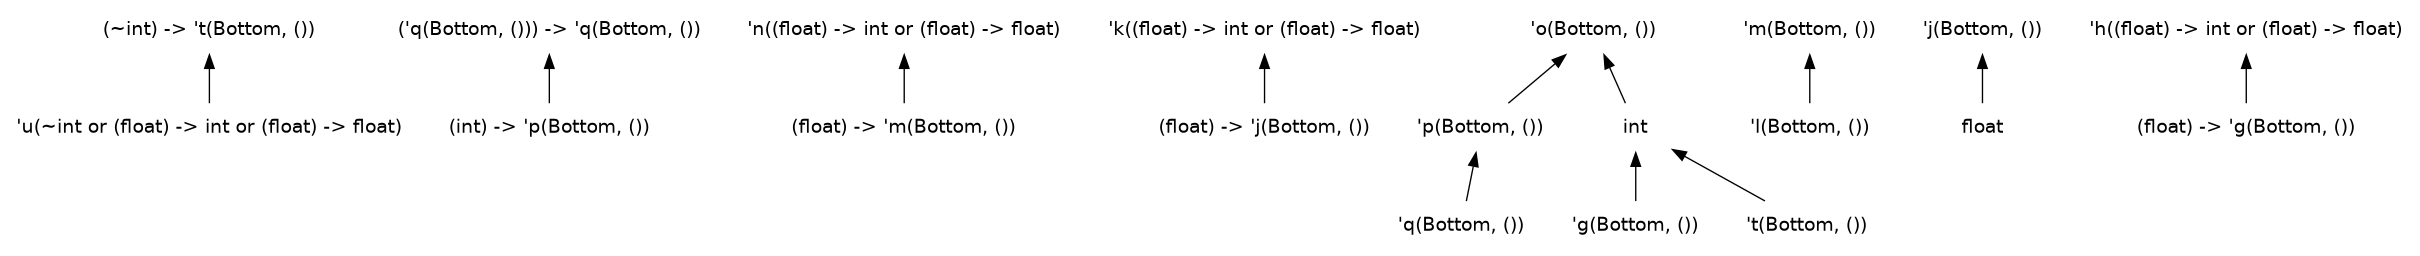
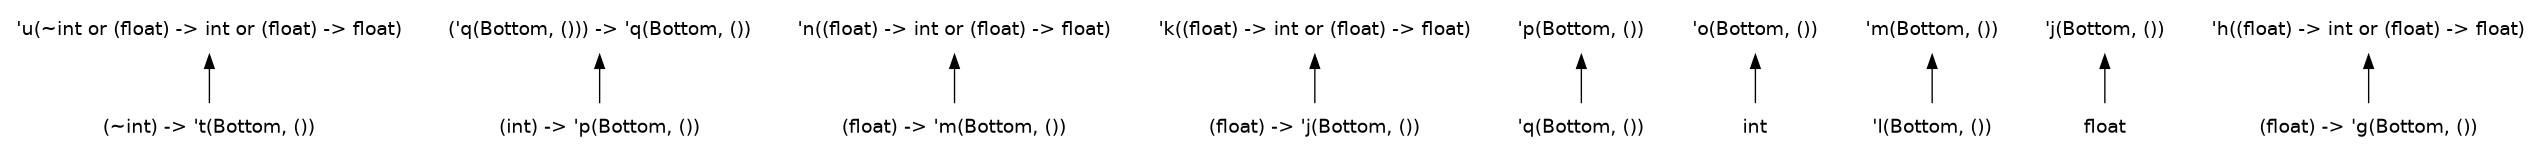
edge "'p(Bottom, ())" -> "'o(Bottom, ())": removed
edge "'u(~int or (float) -> int or (float) -> float)" -> "(~int) -> 't(Bottom, ())": reversed
node "'g(Bottom, ())": removed
node "'t(Bottom, ())": removed
